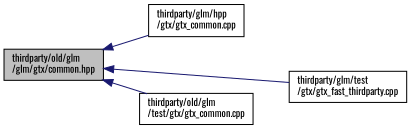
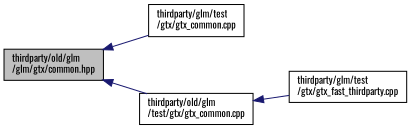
node "thirdparty/glm/hpp /gtx/gtx_common.cpp": label "thirdparty/glm/hpp /gtx/gtx_common.cpp" -> "thirdparty/glm/test /gtx/gtx_common.cpp"
edge "thirdparty/glm/test /gtx/gtx_fast_thirdparty.cpp" -> "thirdparty/old/glm /glm/gtx/common.hpp": now "thirdparty/glm/test /gtx/gtx_fast_thirdparty.cpp" -> "thirdparty/old/glm /test/gtx/gtx_common.cpp"
